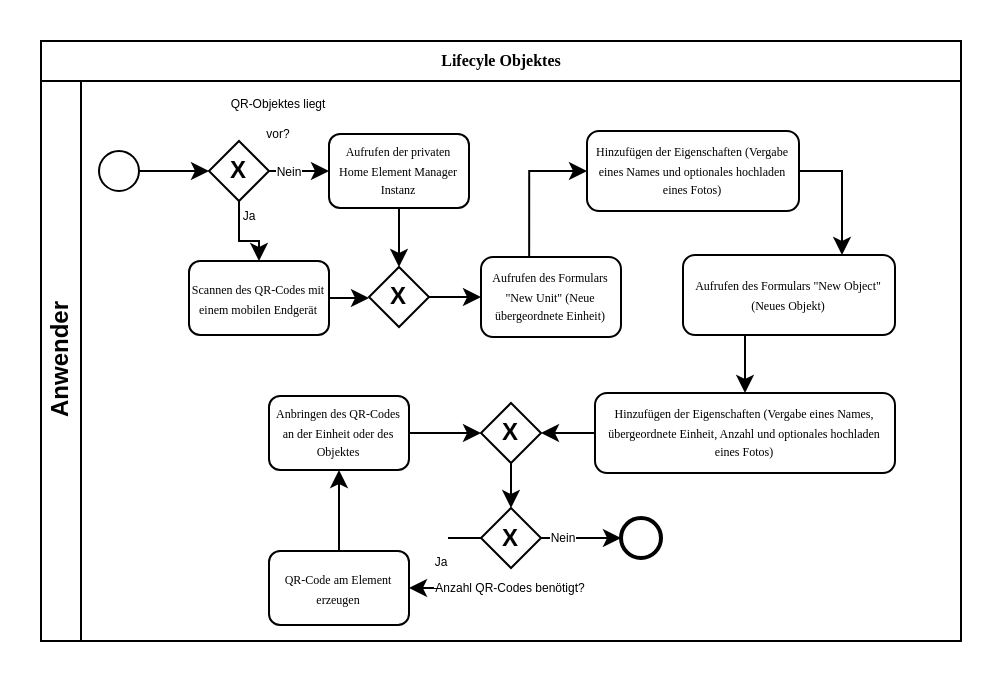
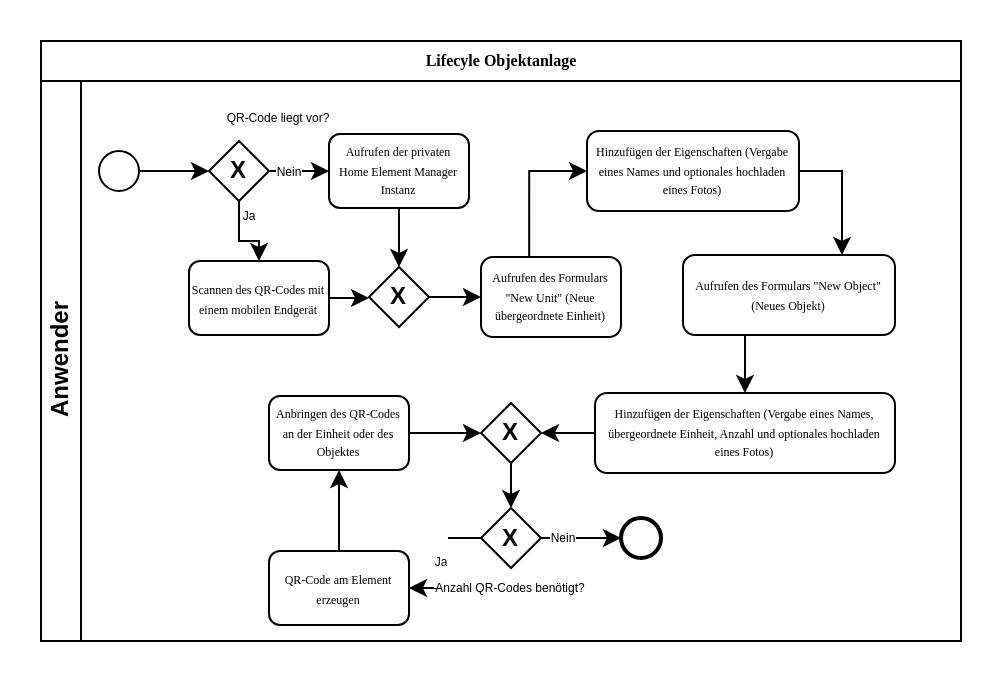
node "Lifecyle Objektes": label "Lifecyle Objektes" -> "Lifecyle Objektanlage"
node "QR-Objektes liegt vor?": label "QR-Objektes liegt vor?" -> "QR-Code liegt vor?"
